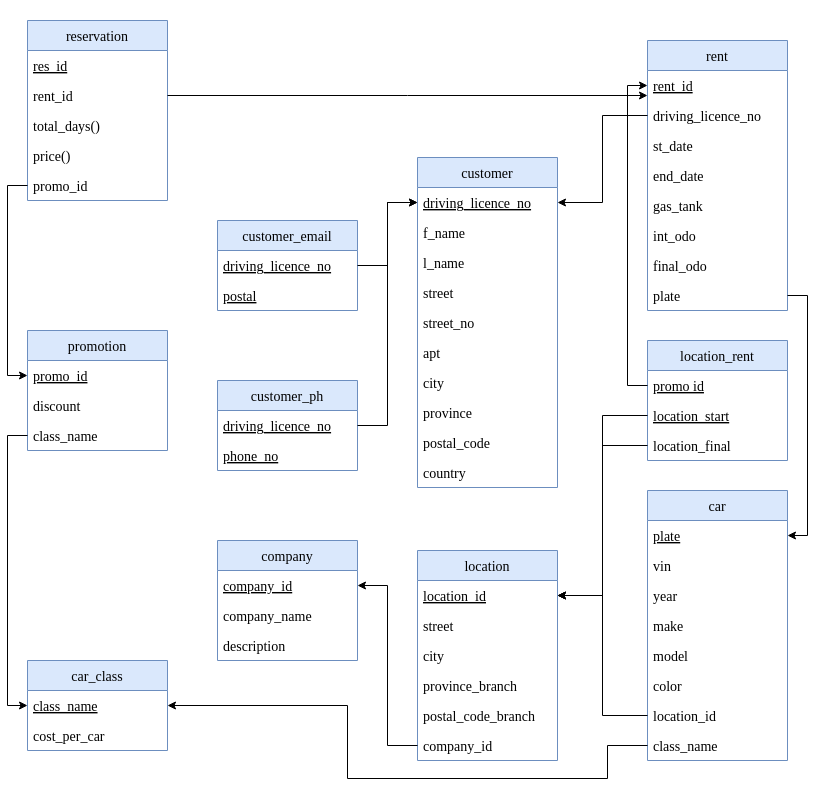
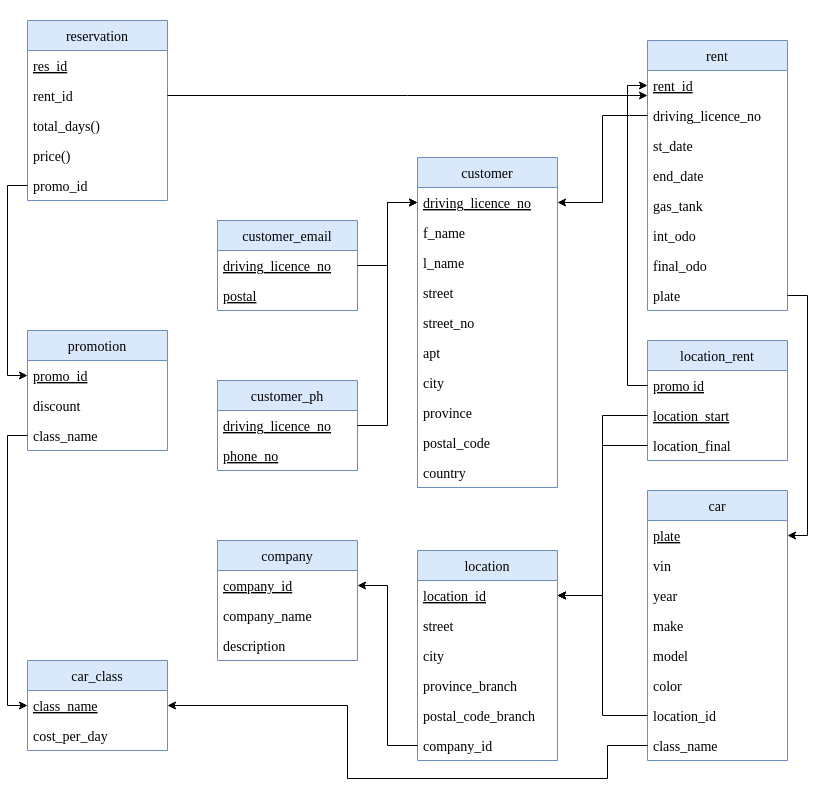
node "cost_per_car": label "cost_per_car" -> "cost_per_day"
